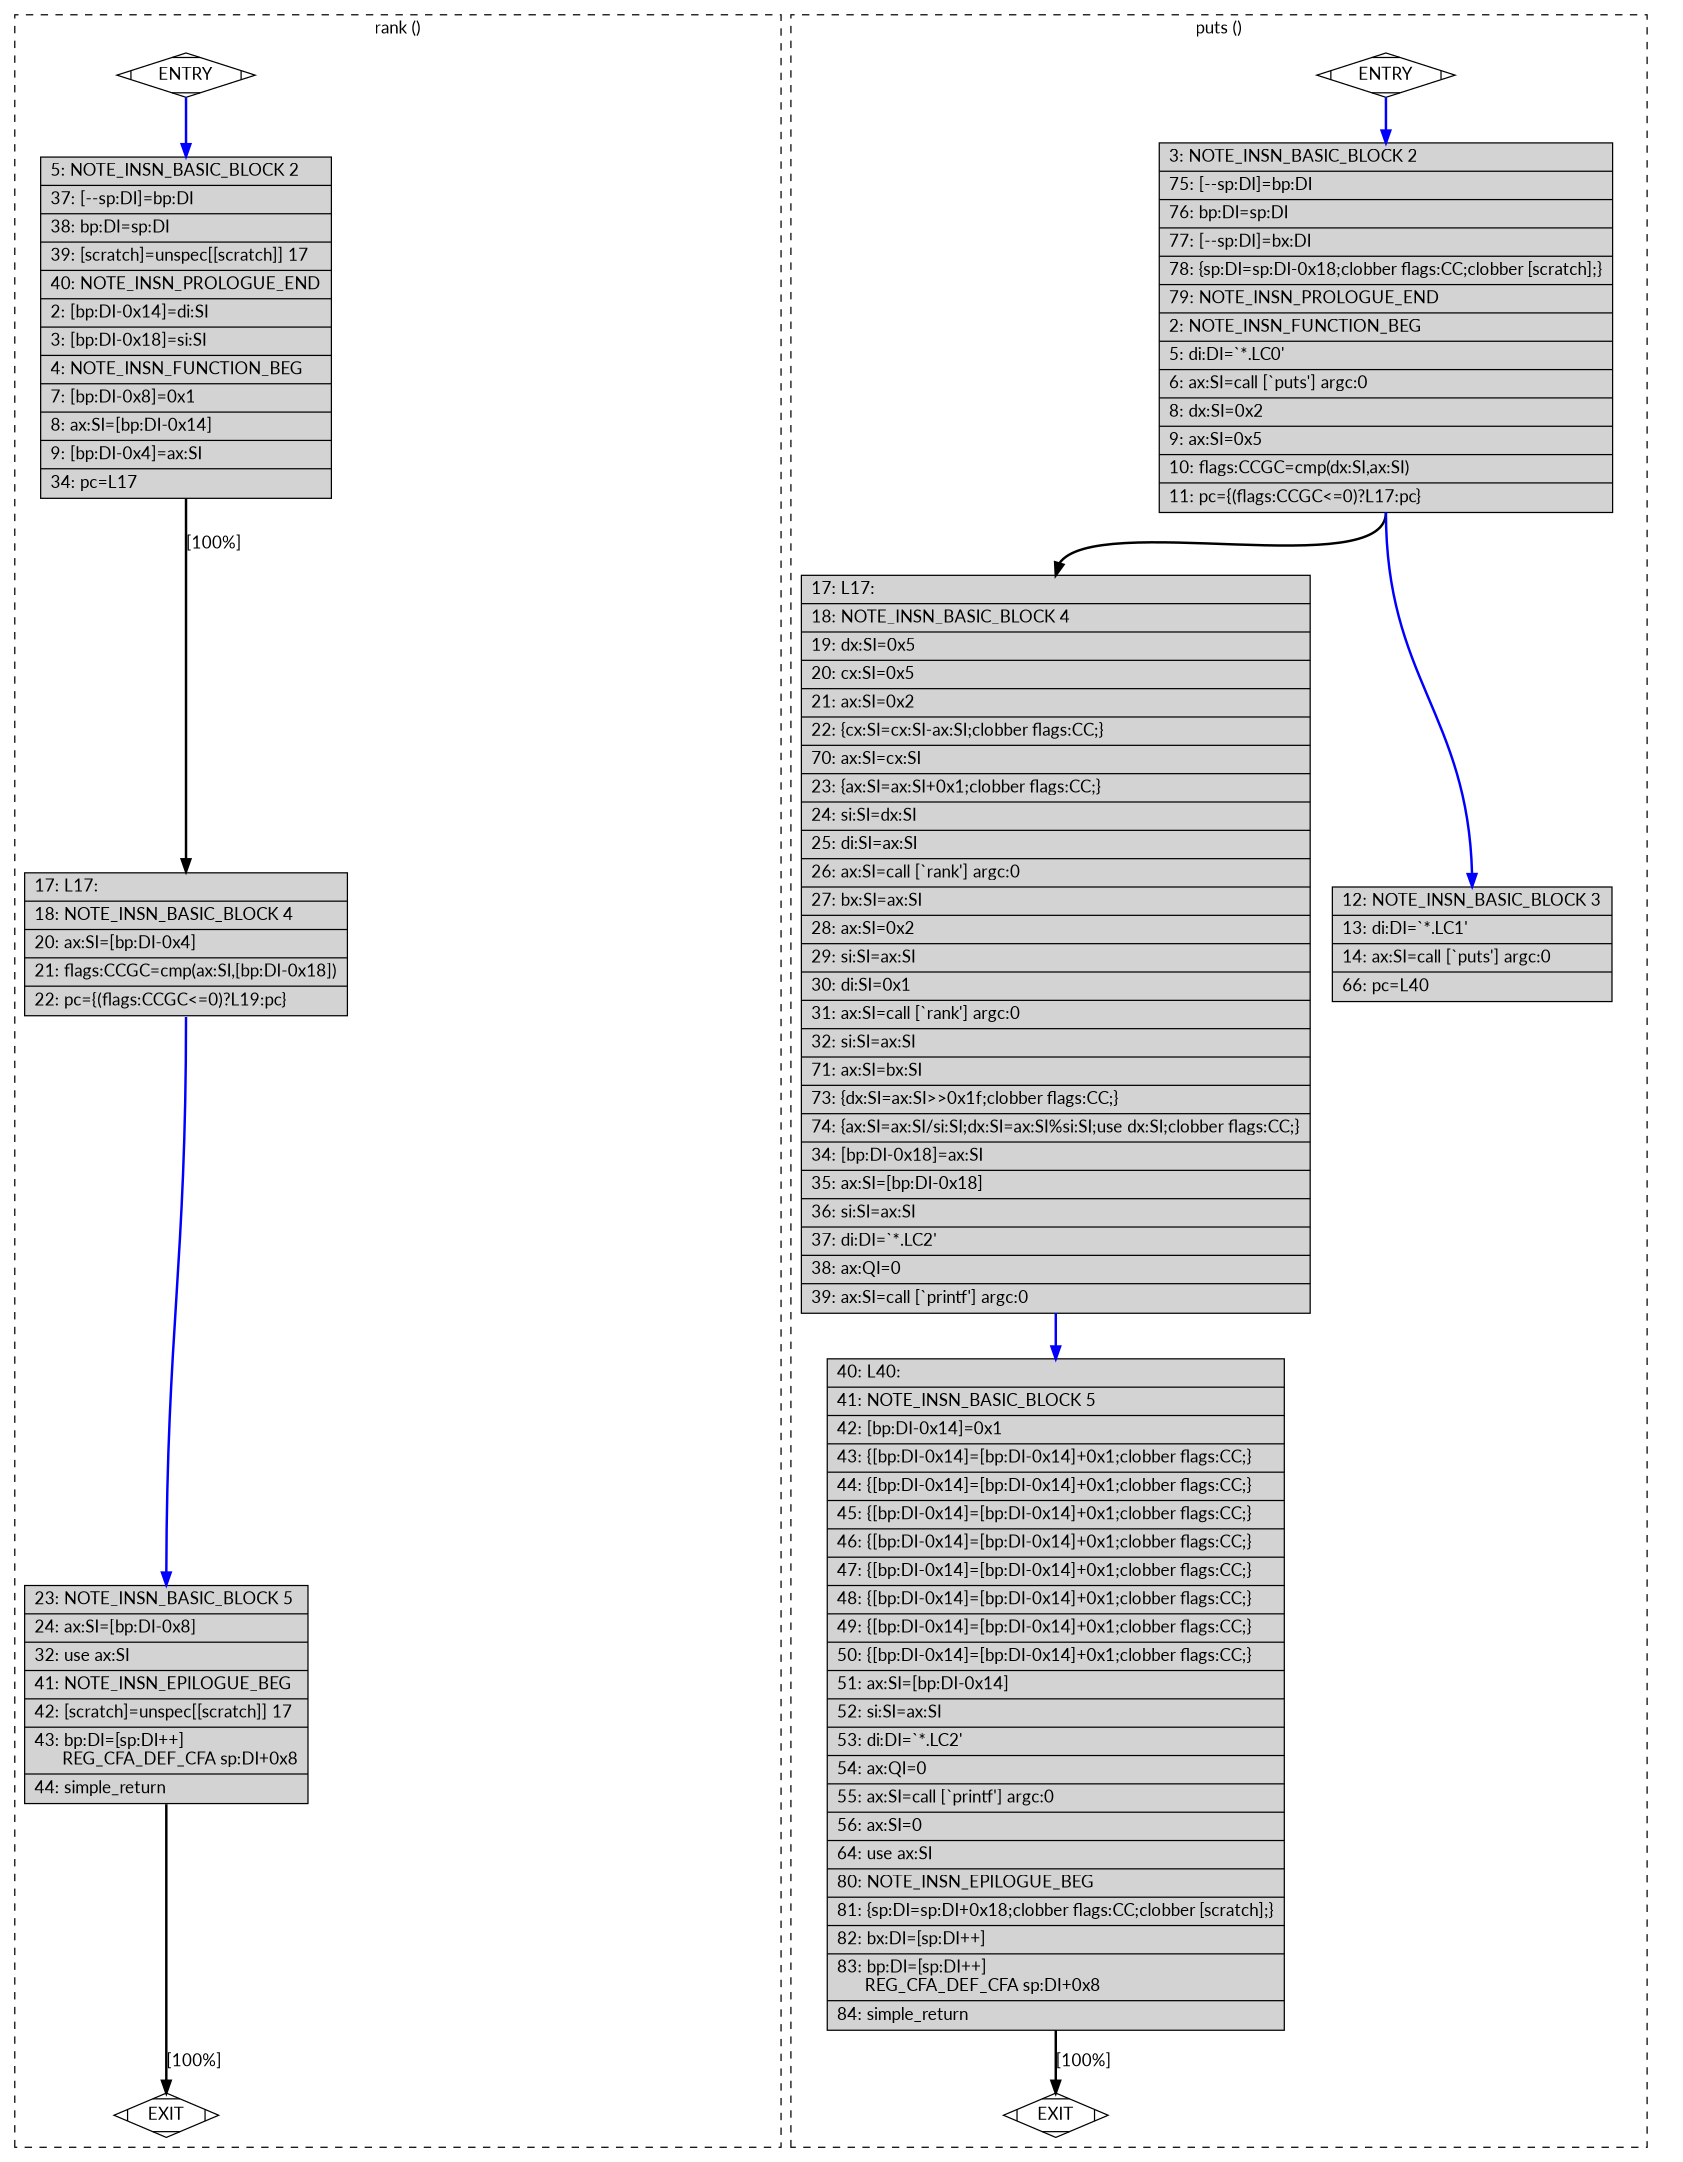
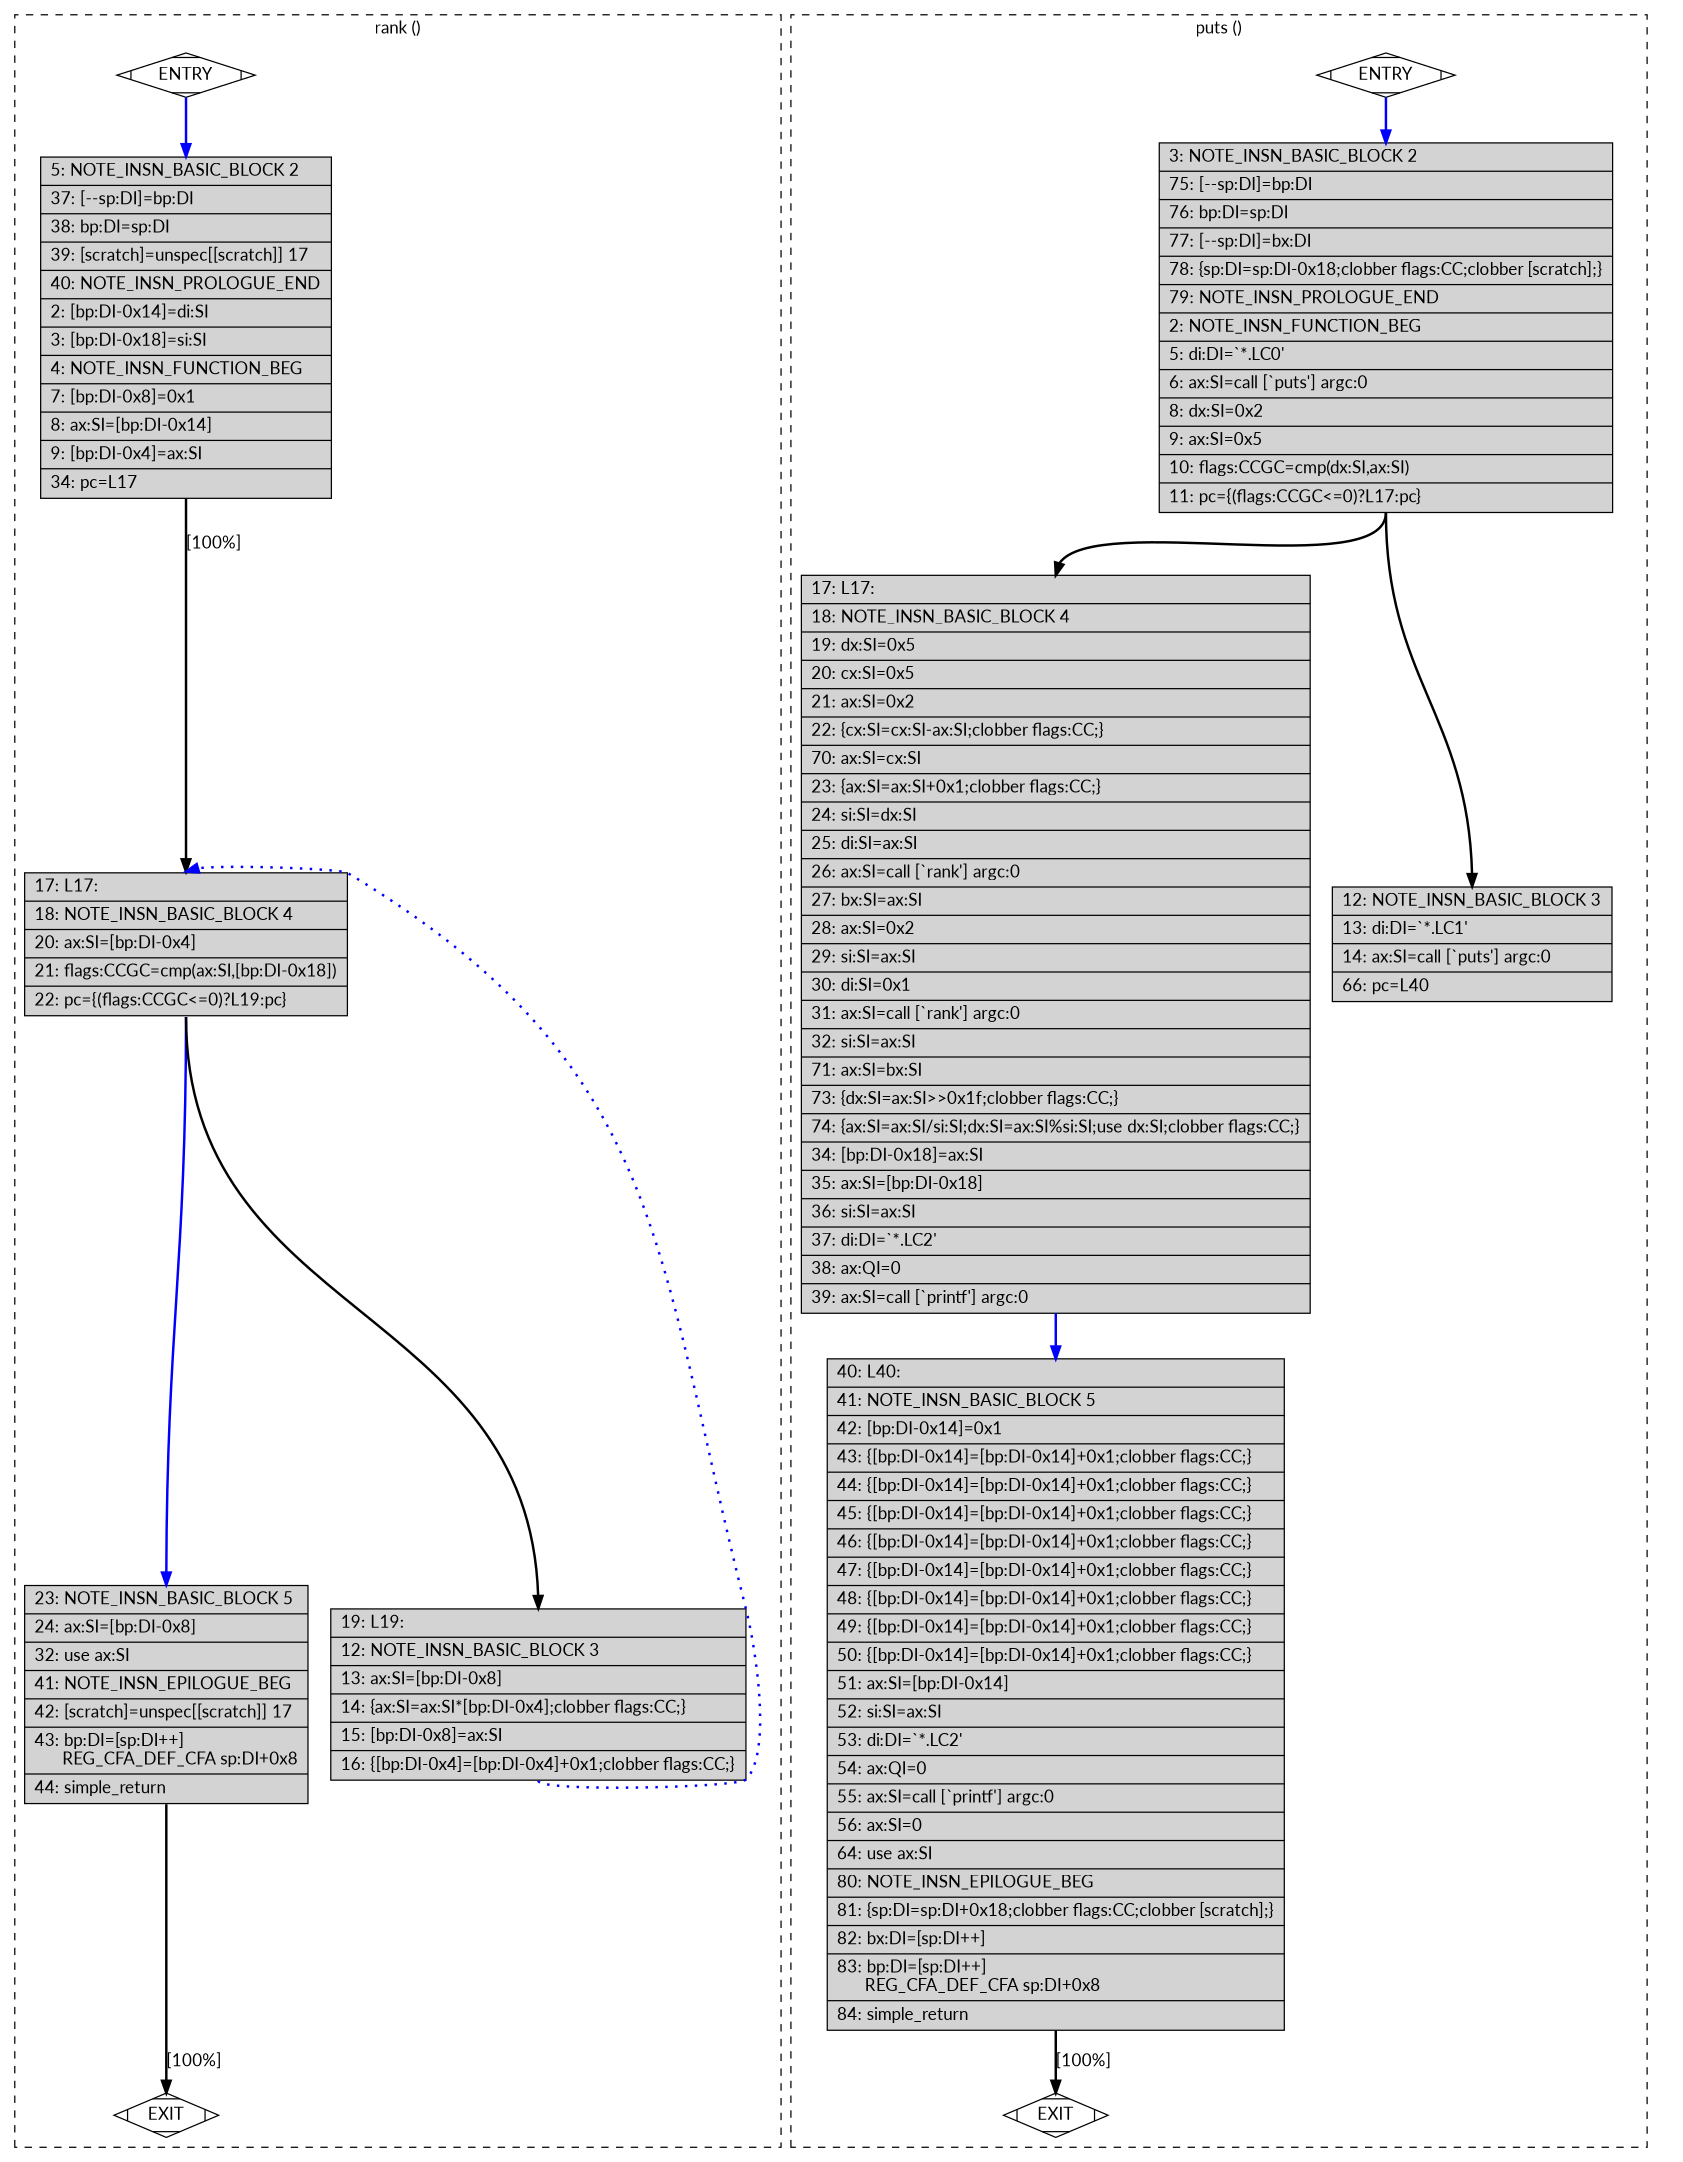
edge "3: NOTE_INSN_BASIC_BLOCK 2" -> "12: NOTE_INSN_BASIC_BLOCK 3": color blue -> black
node "19: L19:": added
